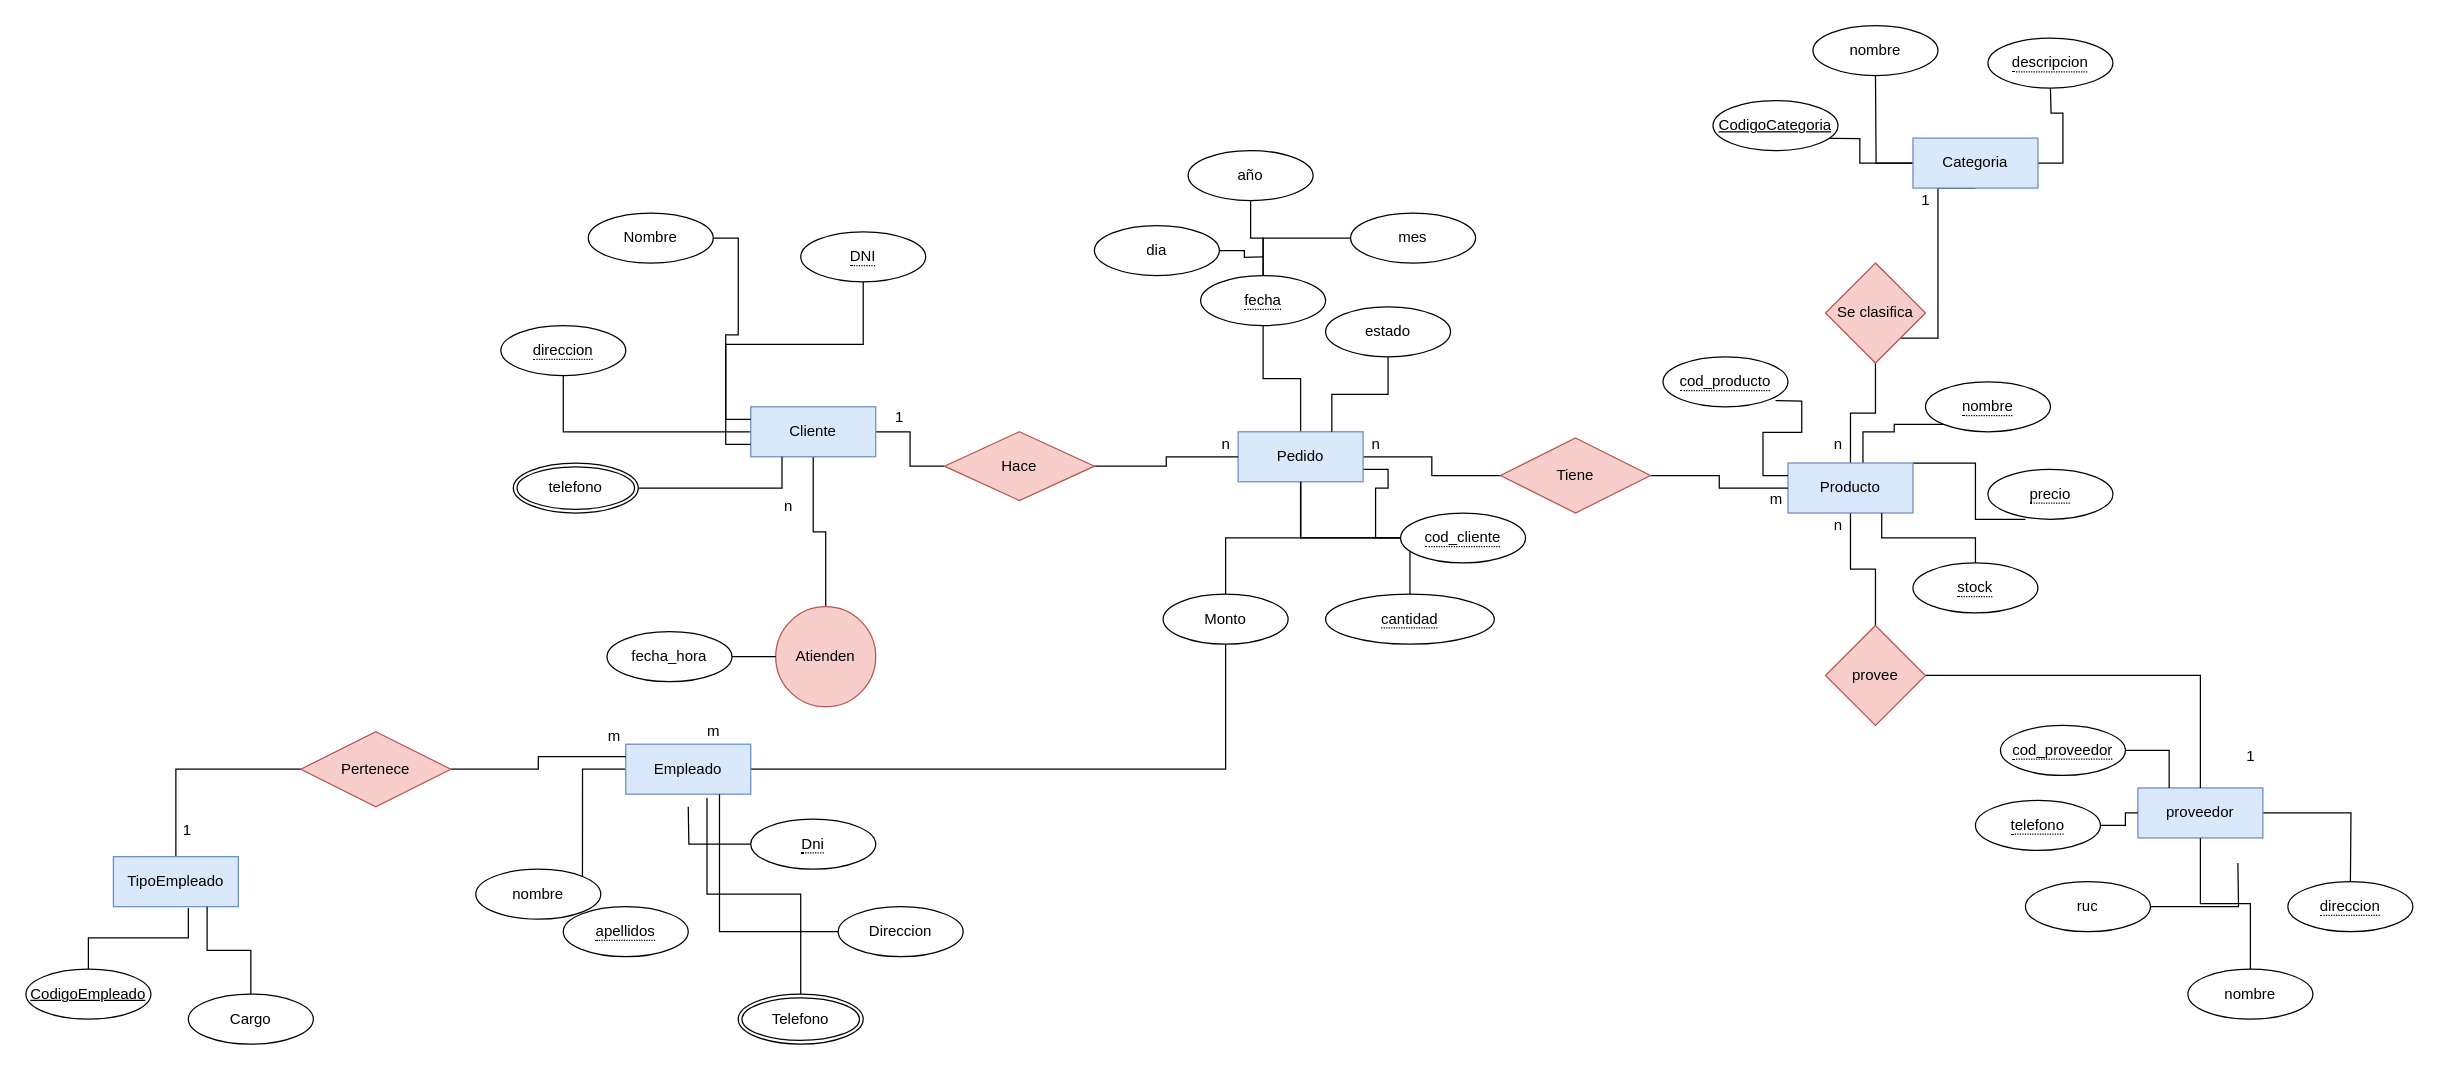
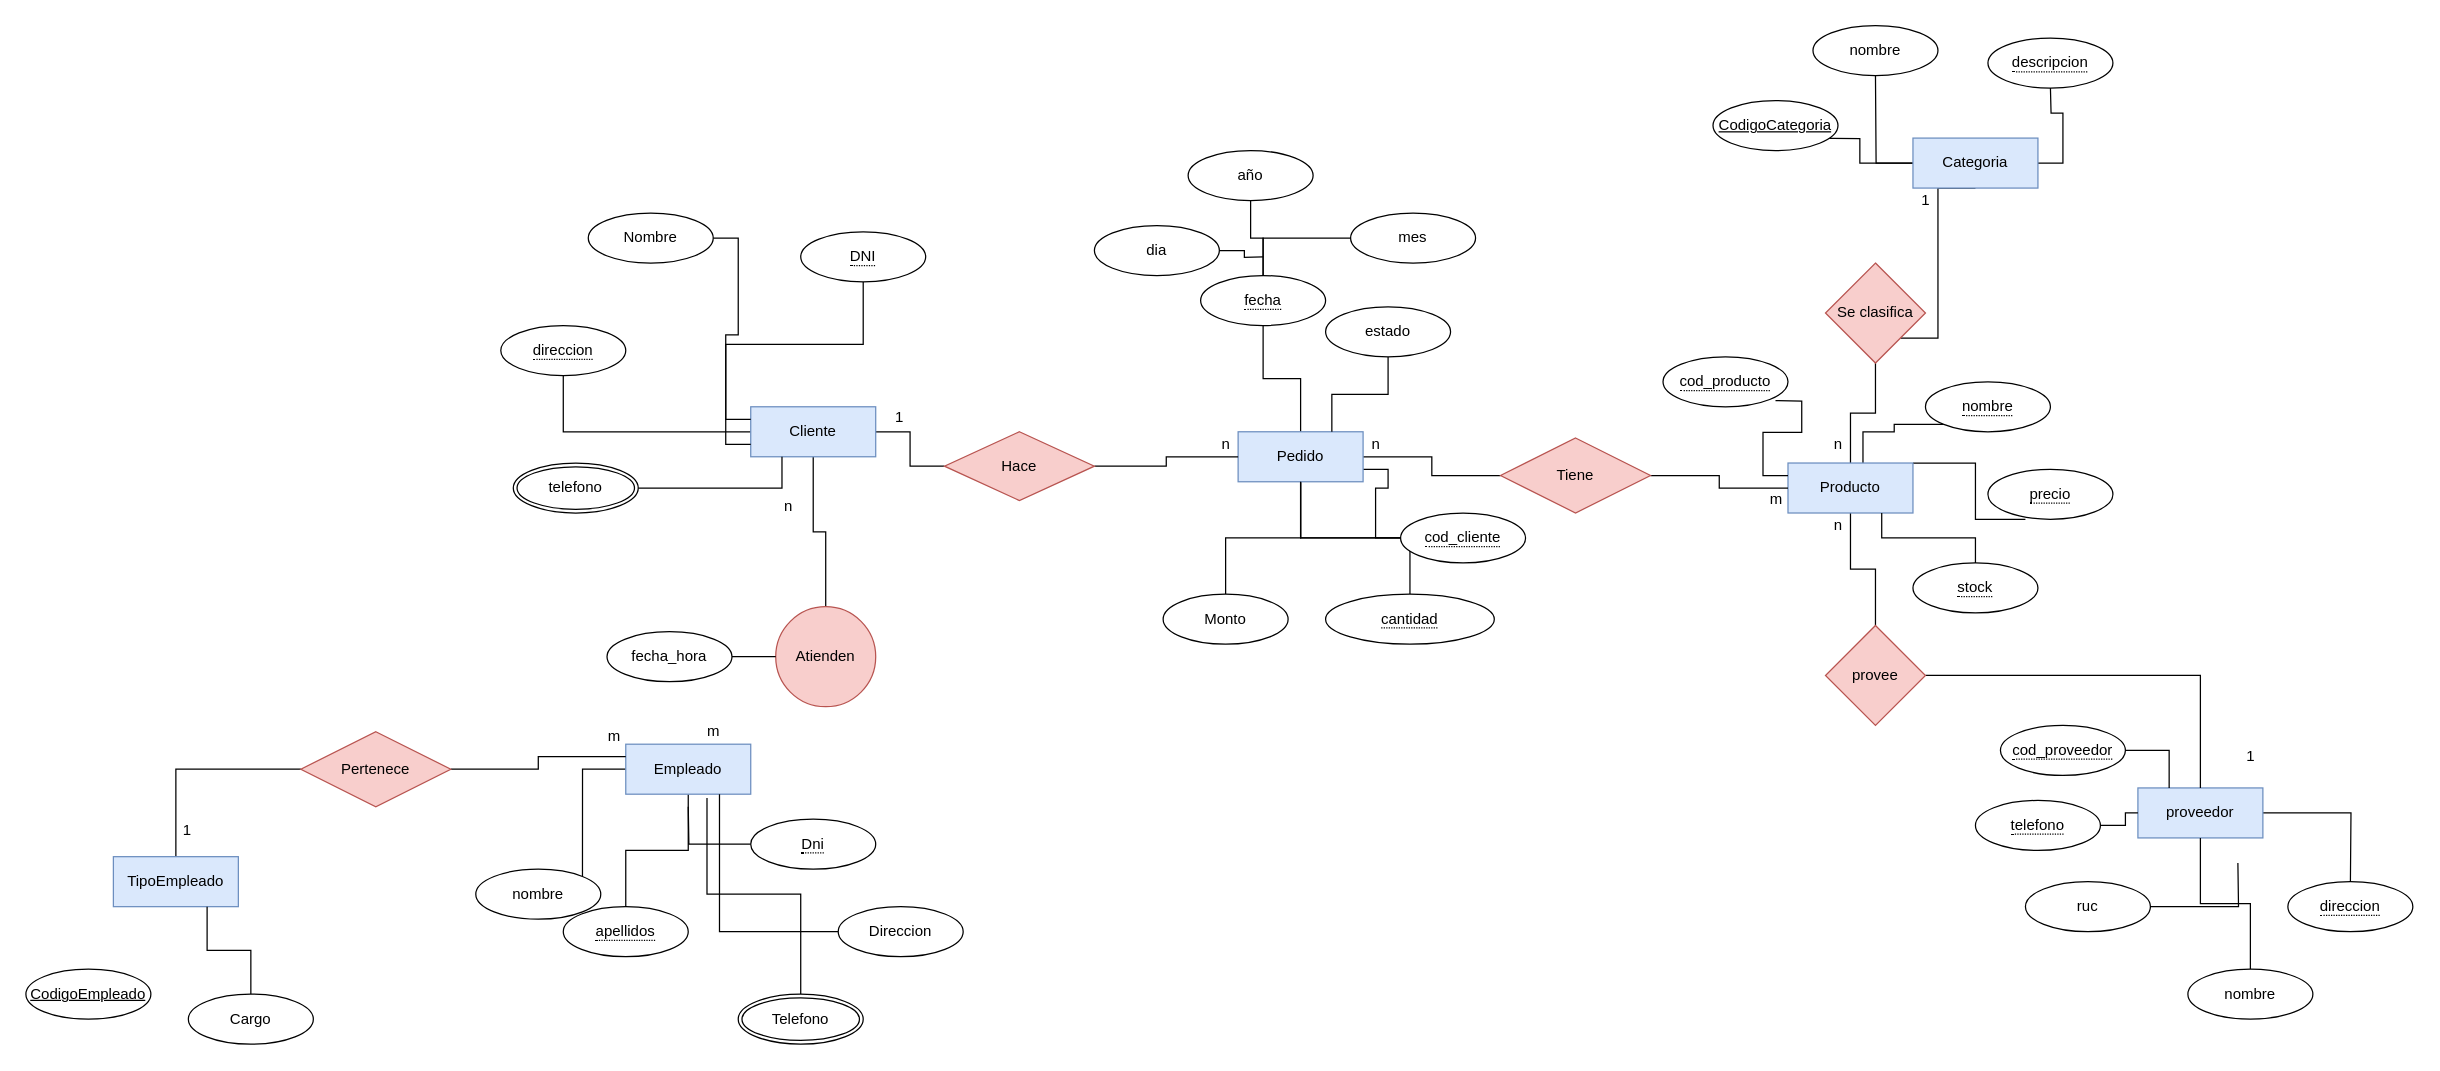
edge "Monto" -- "Empleado": now "apellidos" -- "Empleado"
edge "TipoEmpleado" -- "CodigoEmpleado": removed
